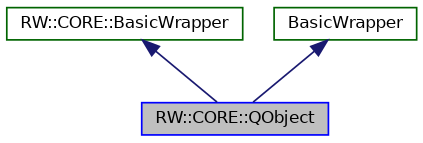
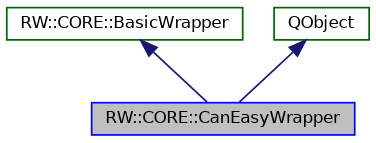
node "BasicWrapper": label "BasicWrapper" -> "QObject"
node "RW::CORE::QObject": label "RW::CORE::QObject" -> "RW::CORE::CanEasyWrapper"
